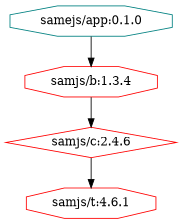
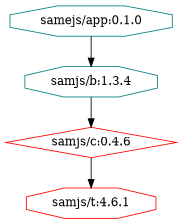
node "samjs/b:1.3.4": color red -> teal
node "samjs/c:2.4.6": label "samjs/c:2.4.6" -> "samjs/c:0.4.6"
